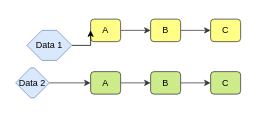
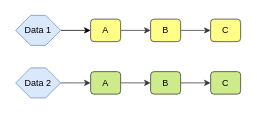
node "Data 1": moved (49, 45) -> (38, 30)
node "Data 2": size 34x30 -> 45x30
